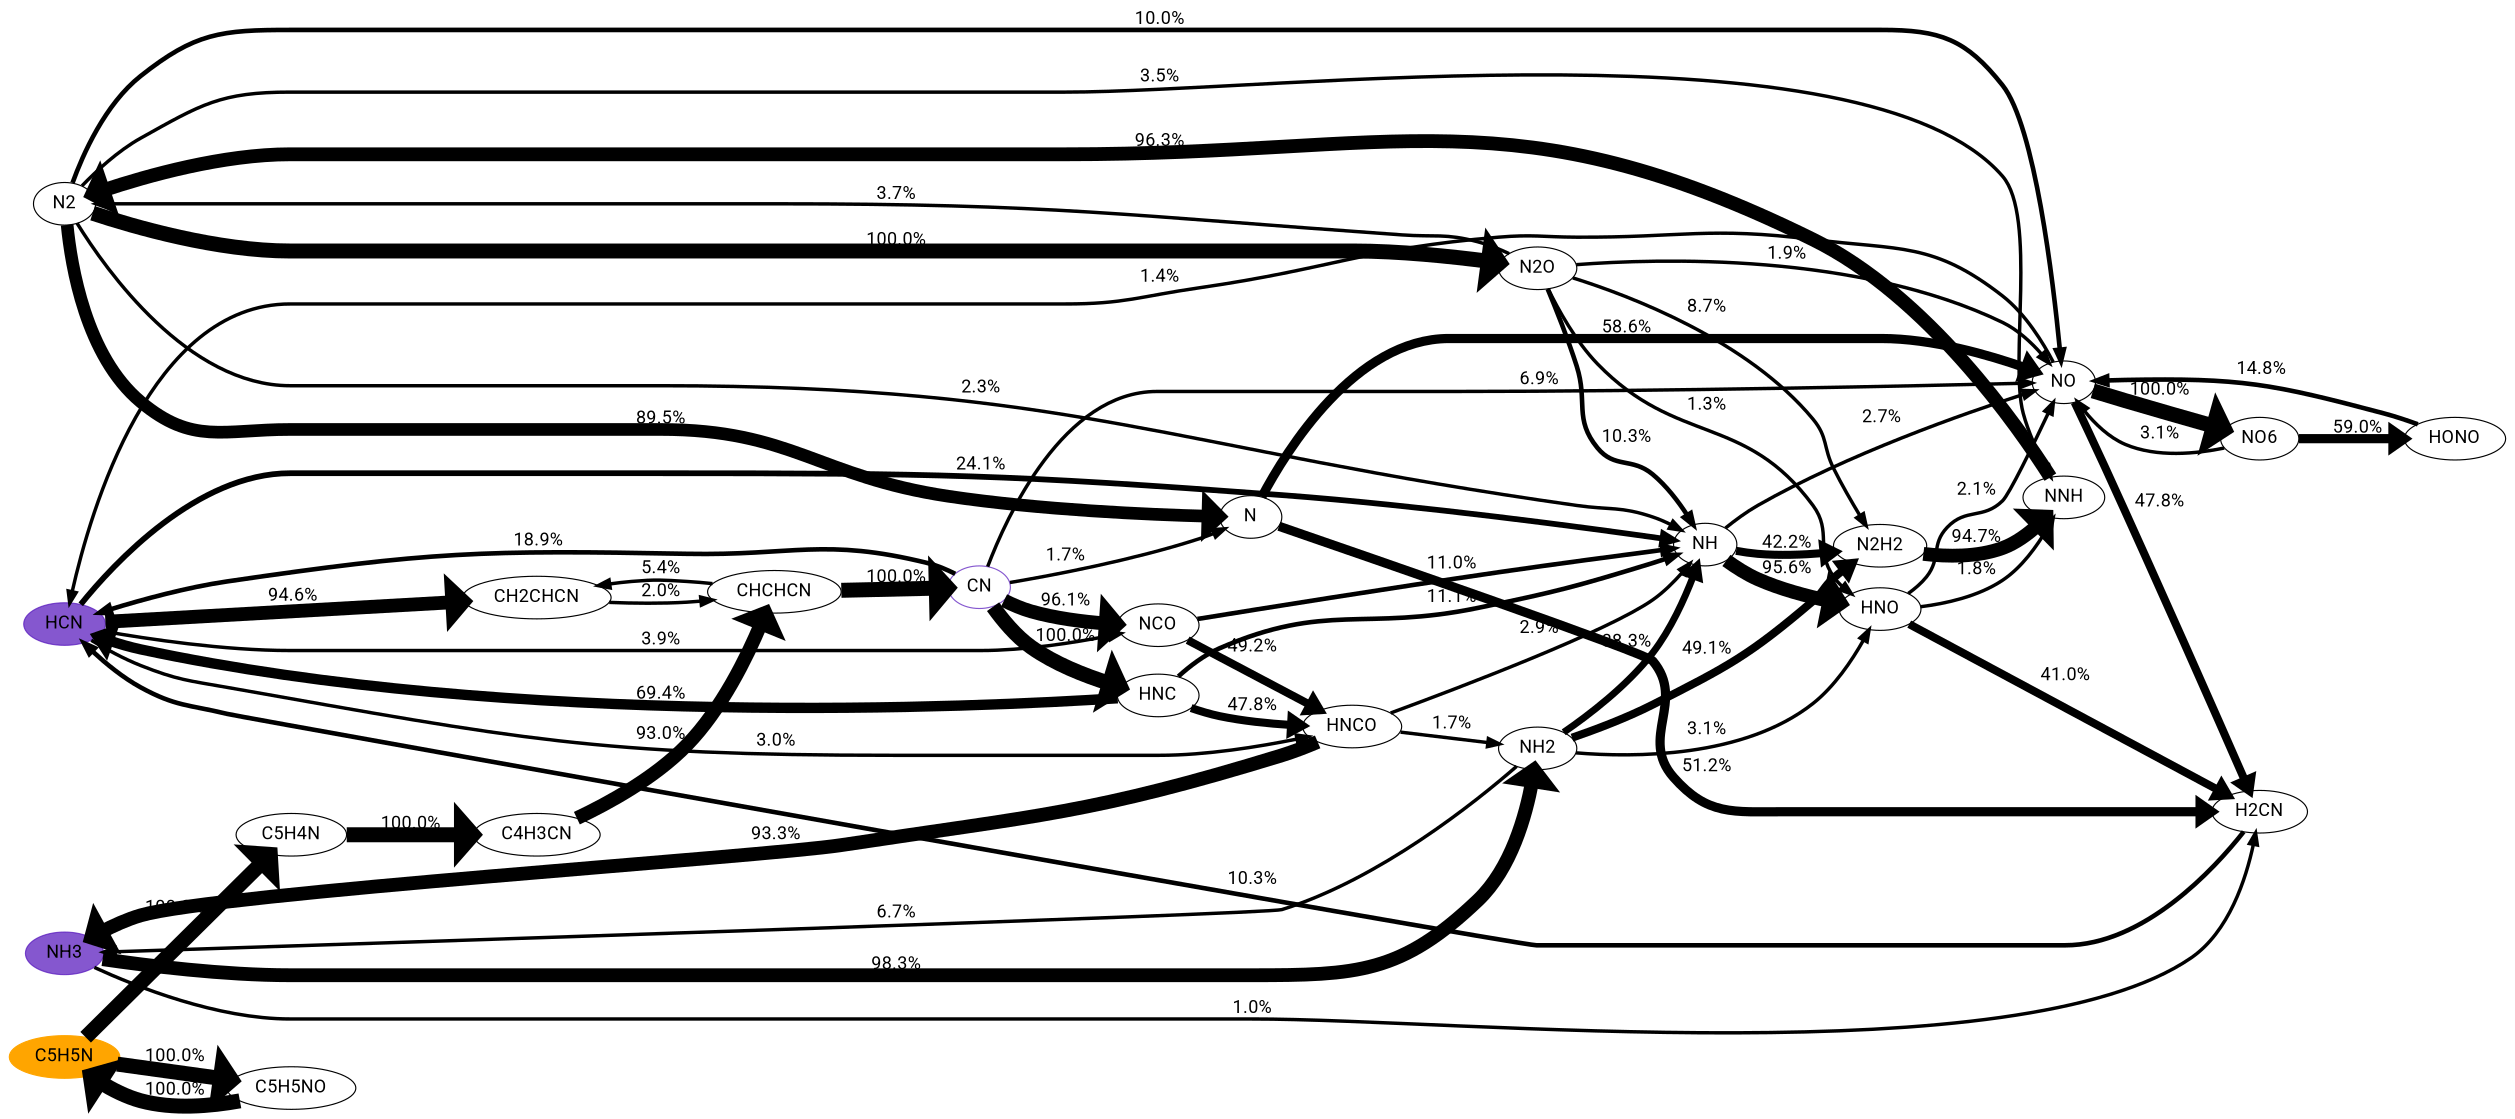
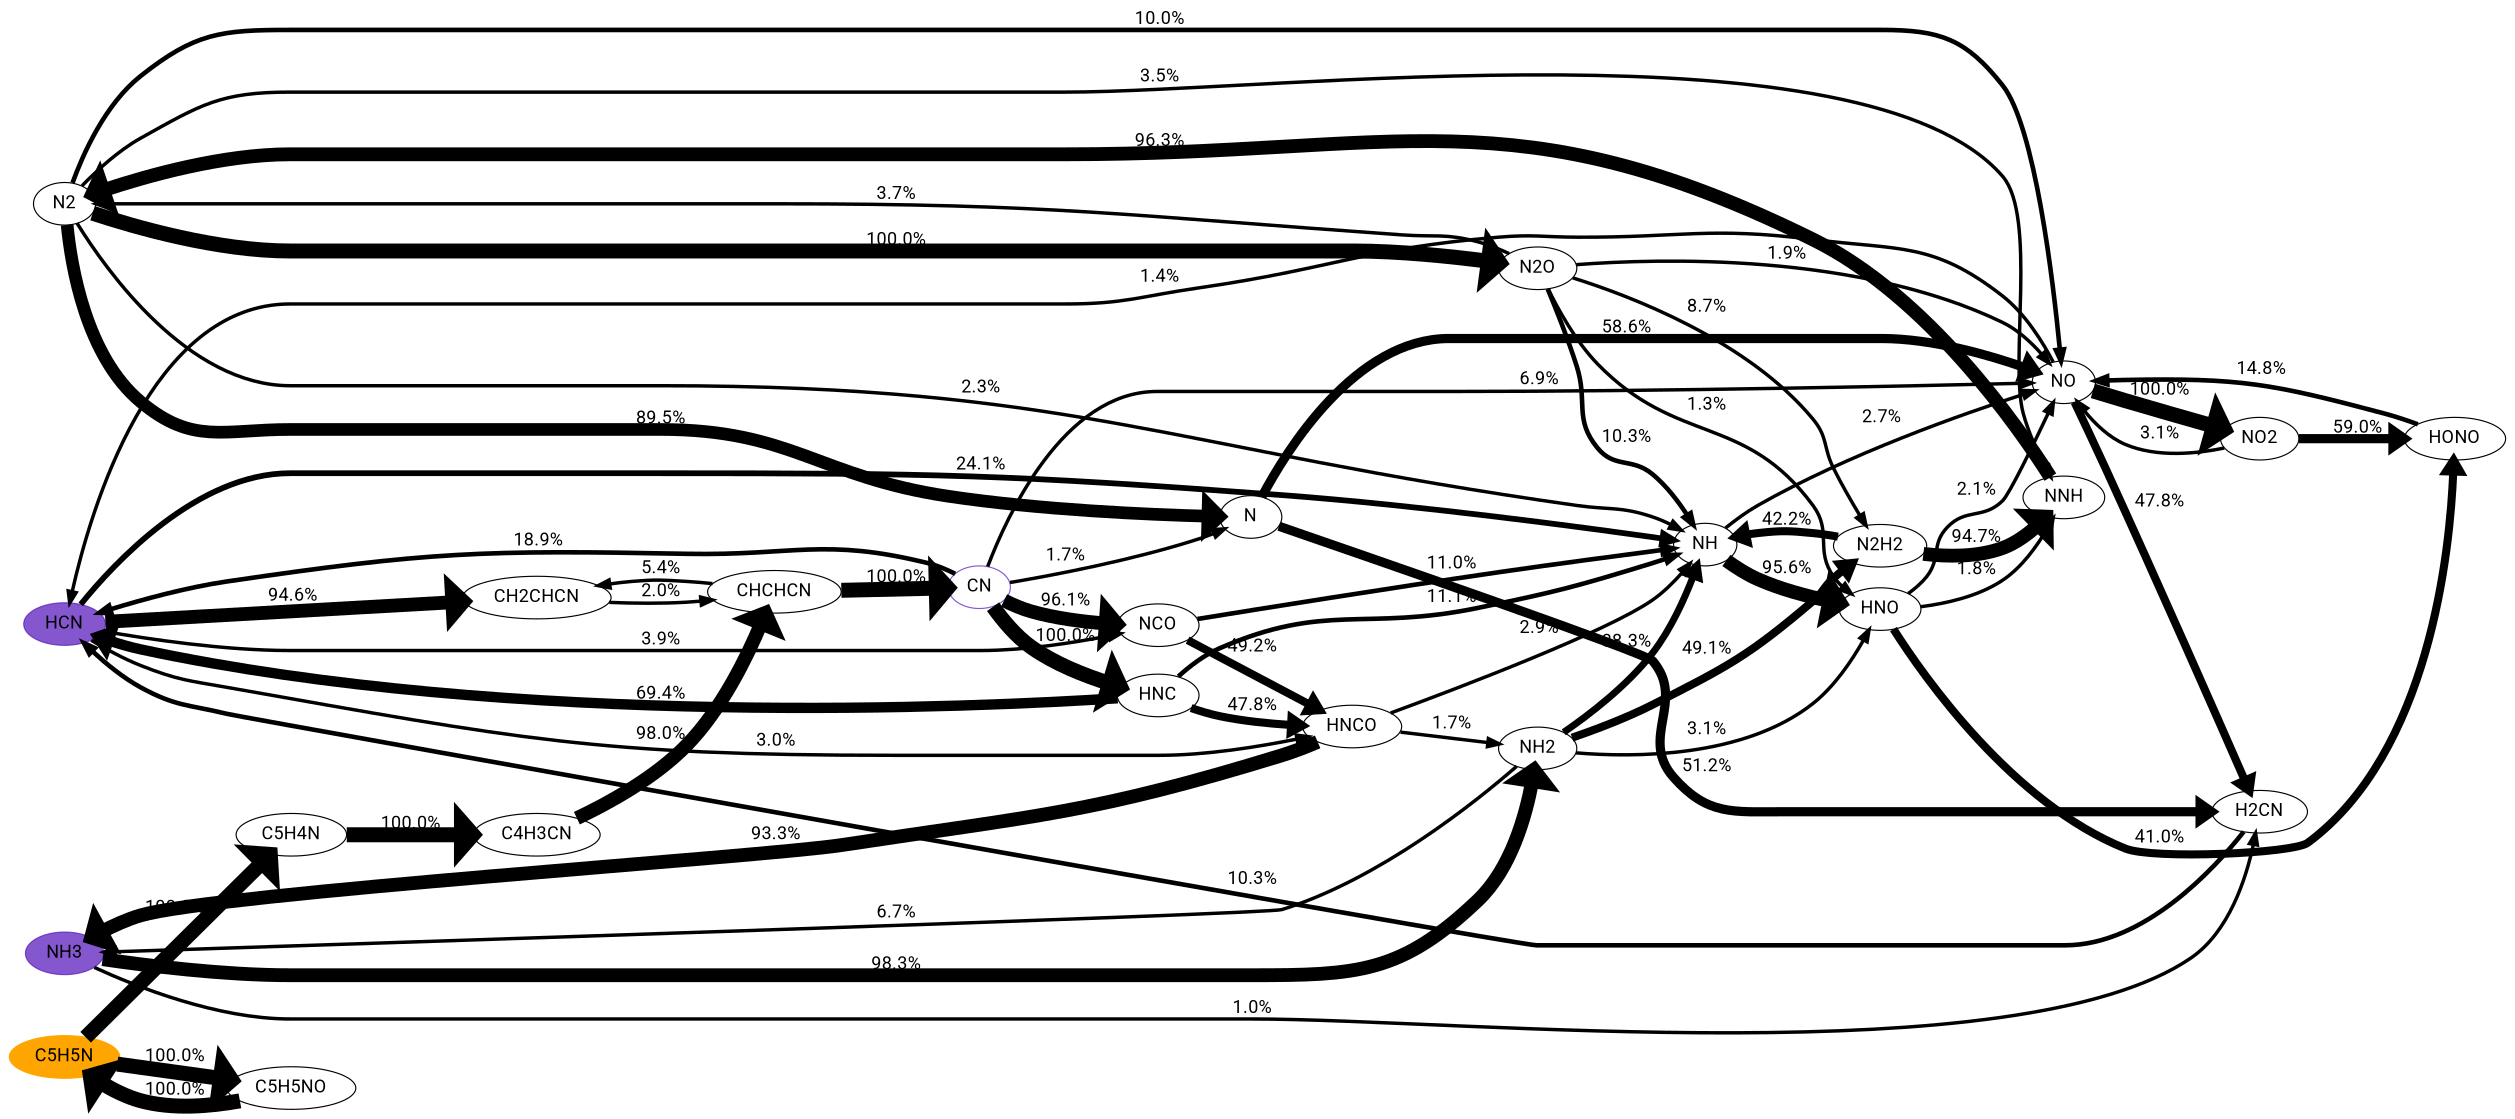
node "NO6": label "NO6" -> "NO2"
edge "NH" -> "N2H2": reversed
edge "HNO" -> "H2CN": now "HNO" -> "HONO"
edge "C4H3CN" -> "CHCHCN": label " 93.0%" -> " 98.0%"
